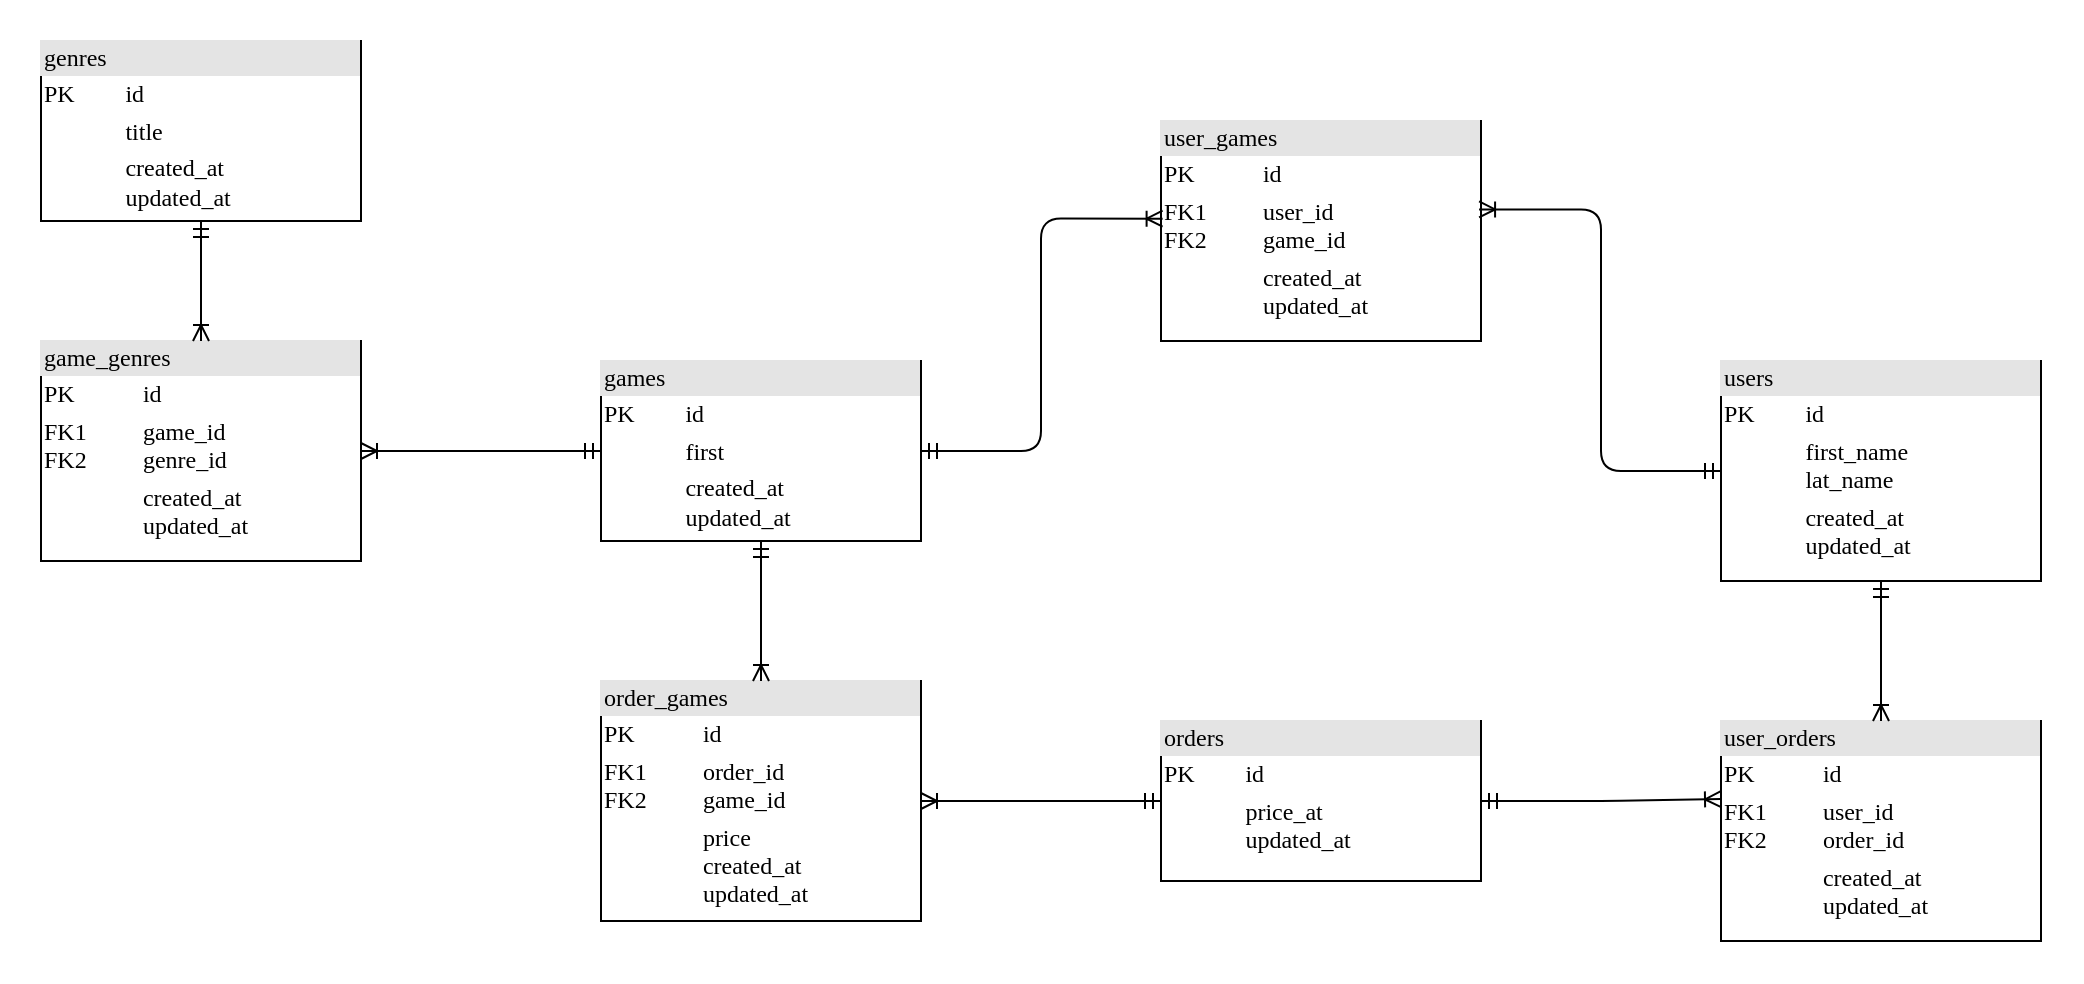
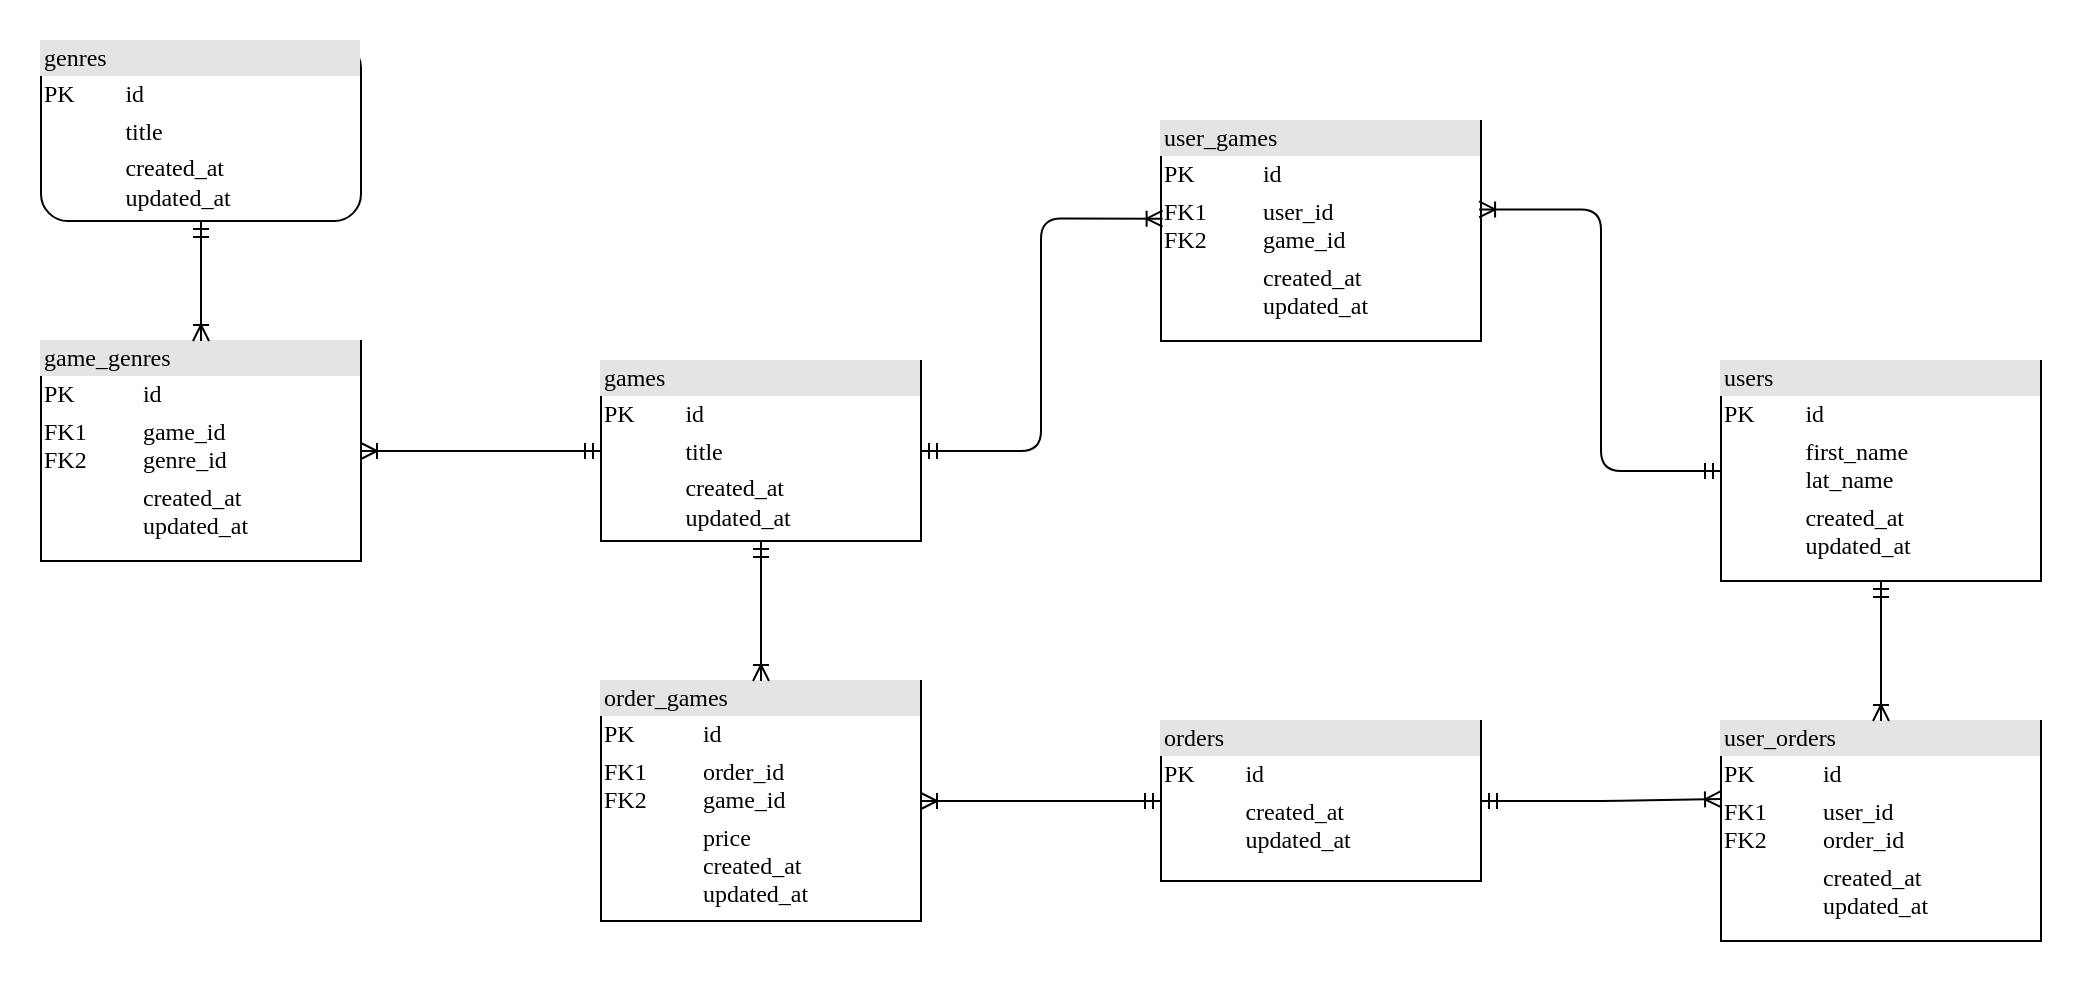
node "genres PK id title created_at updated_at": shape rectangle -> rounded rectangle
node "games PK id first created_at updated_at": label "games PK id first created_at updated_at" -> "games PK id title created_at updated_at"
node "orders PK id price_at updated_at": label "orders PK id price_at updated_at" -> "orders PK id created_at updated_at"
